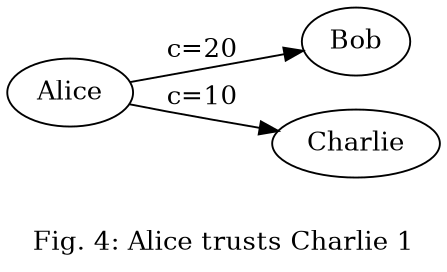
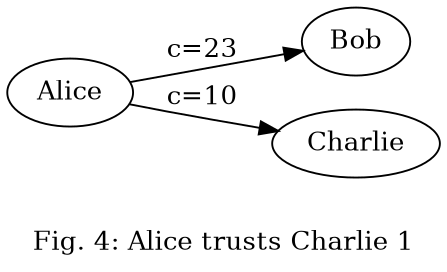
edge "Alice" -> "Bob": label "c=20" -> "c=23"
